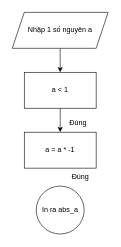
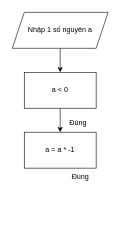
node "a < 1": label "a < 1" -> "a < 0"
node "In ra abs_a": removed
